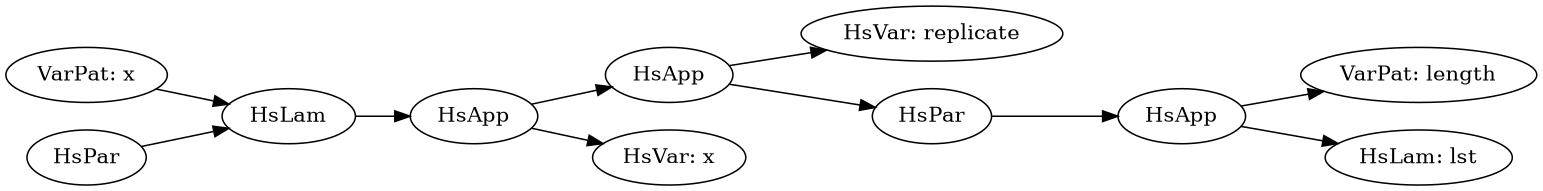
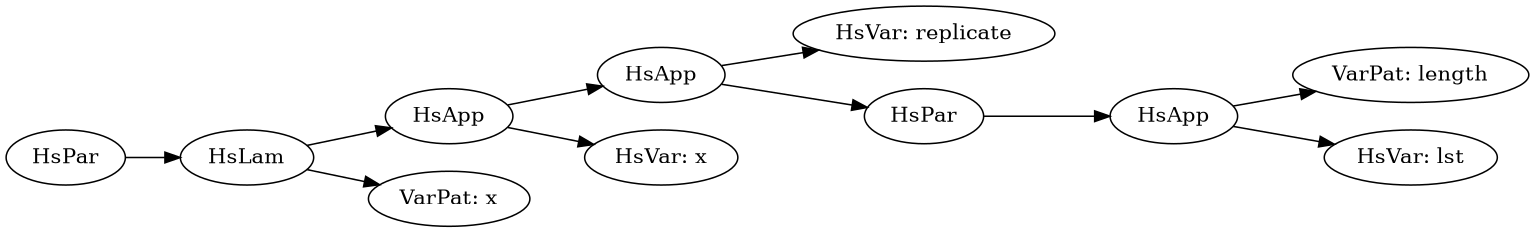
edge "VarPat: x" -> "HsLam": reversed
node "HsLam: lst": label "HsLam: lst" -> "HsVar: lst"
